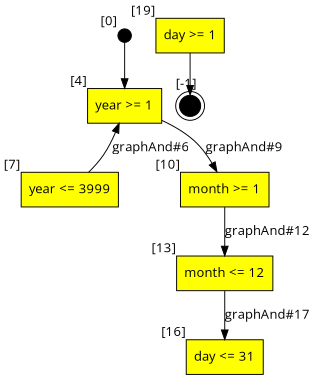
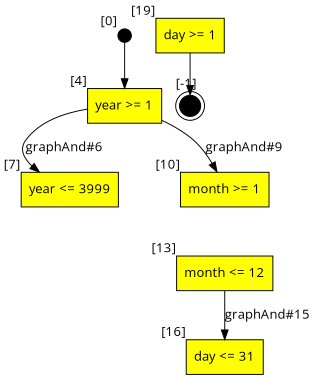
edge "year <= 3999 [7]" -> "year >= 1 [4]": reversed
edge "month >= 1 [10]" -> "month <= 12 [13]": removed, label "graphAnd#12"
edge "month <= 12 [13]" -> "day <= 31 [16]": label "graphAnd#17" -> "graphAnd#15"
